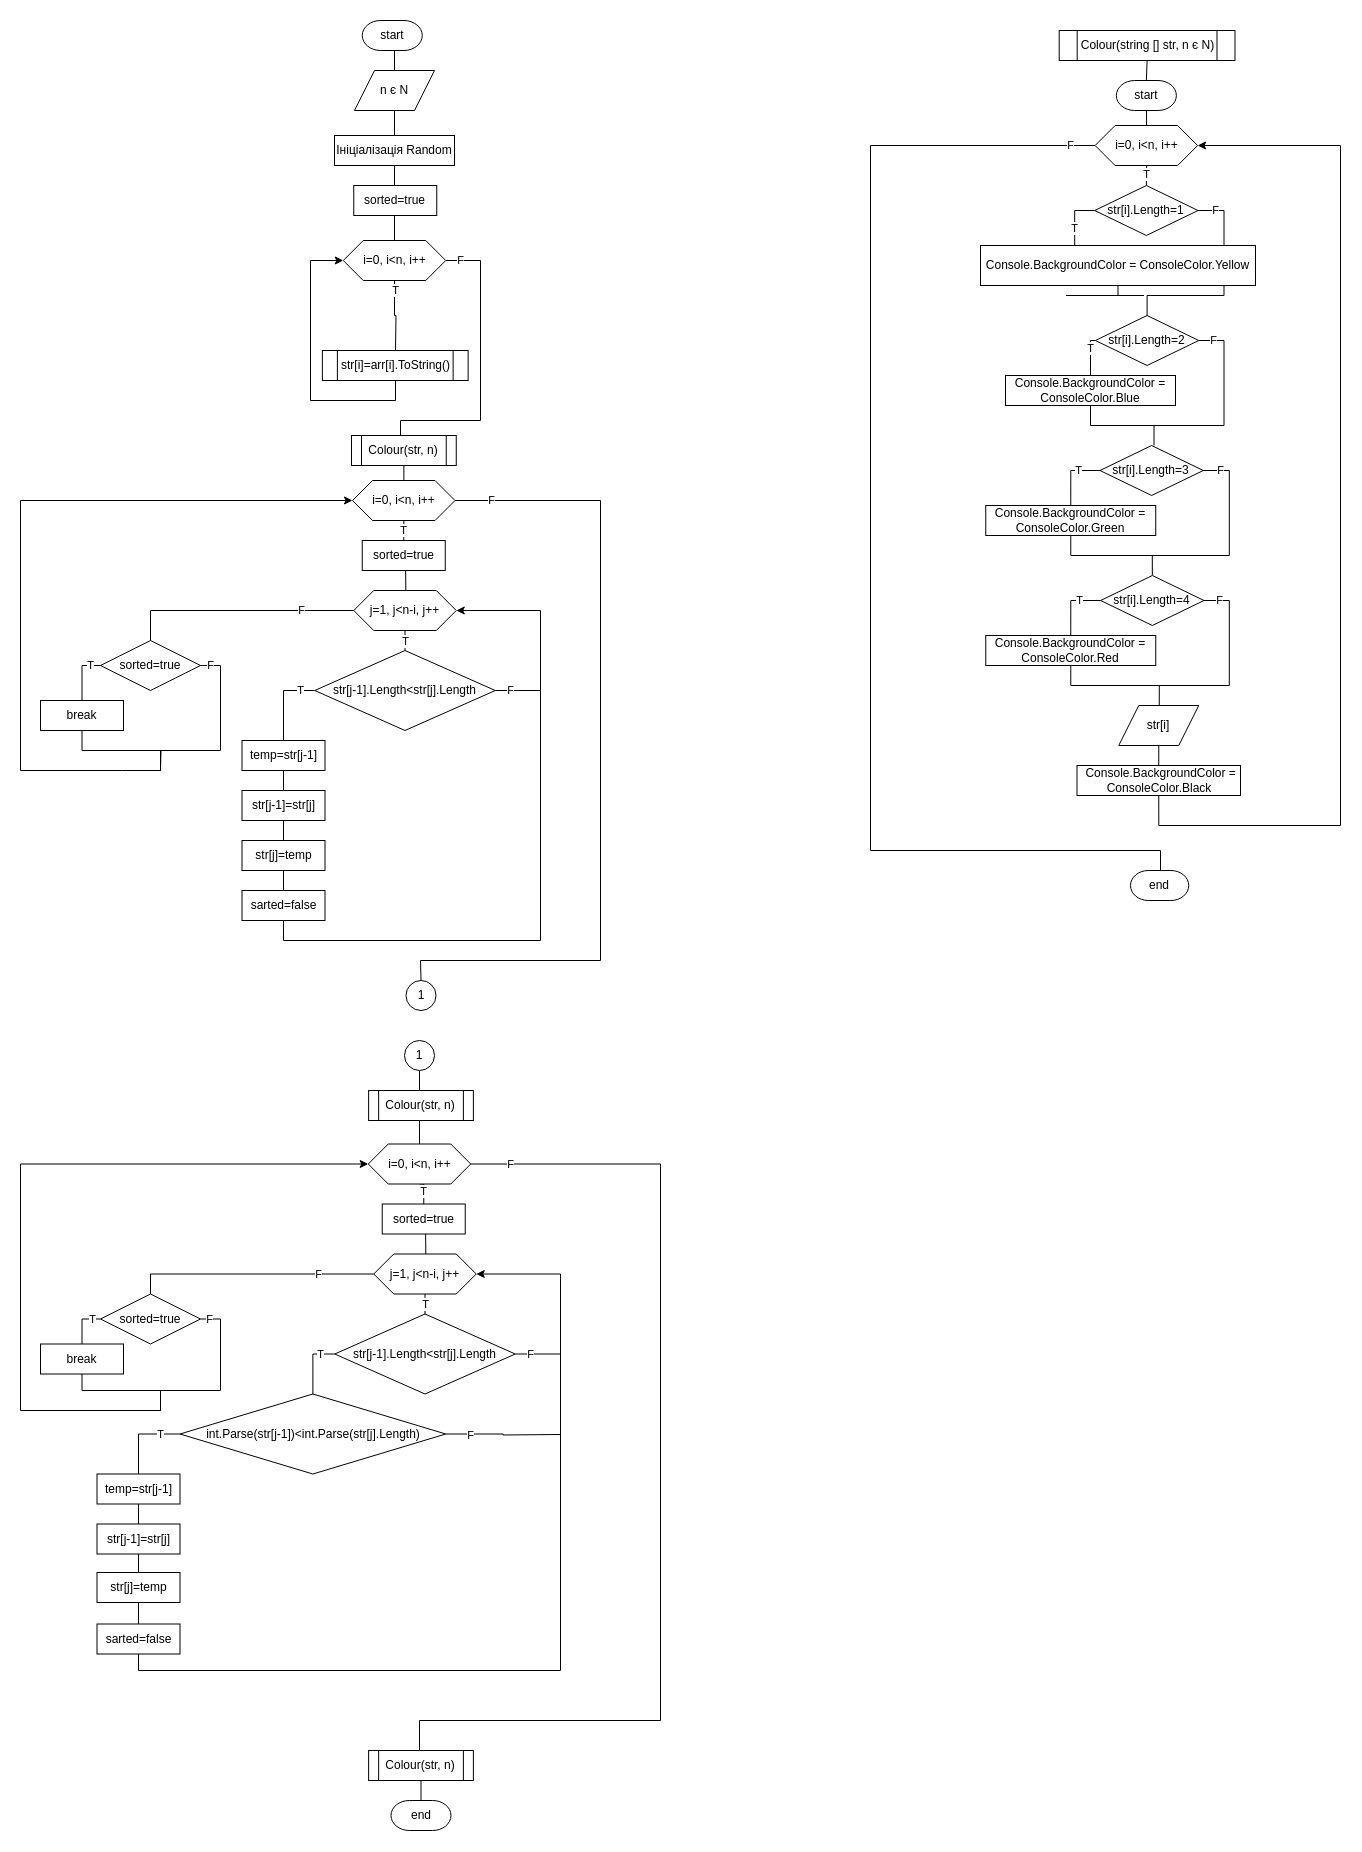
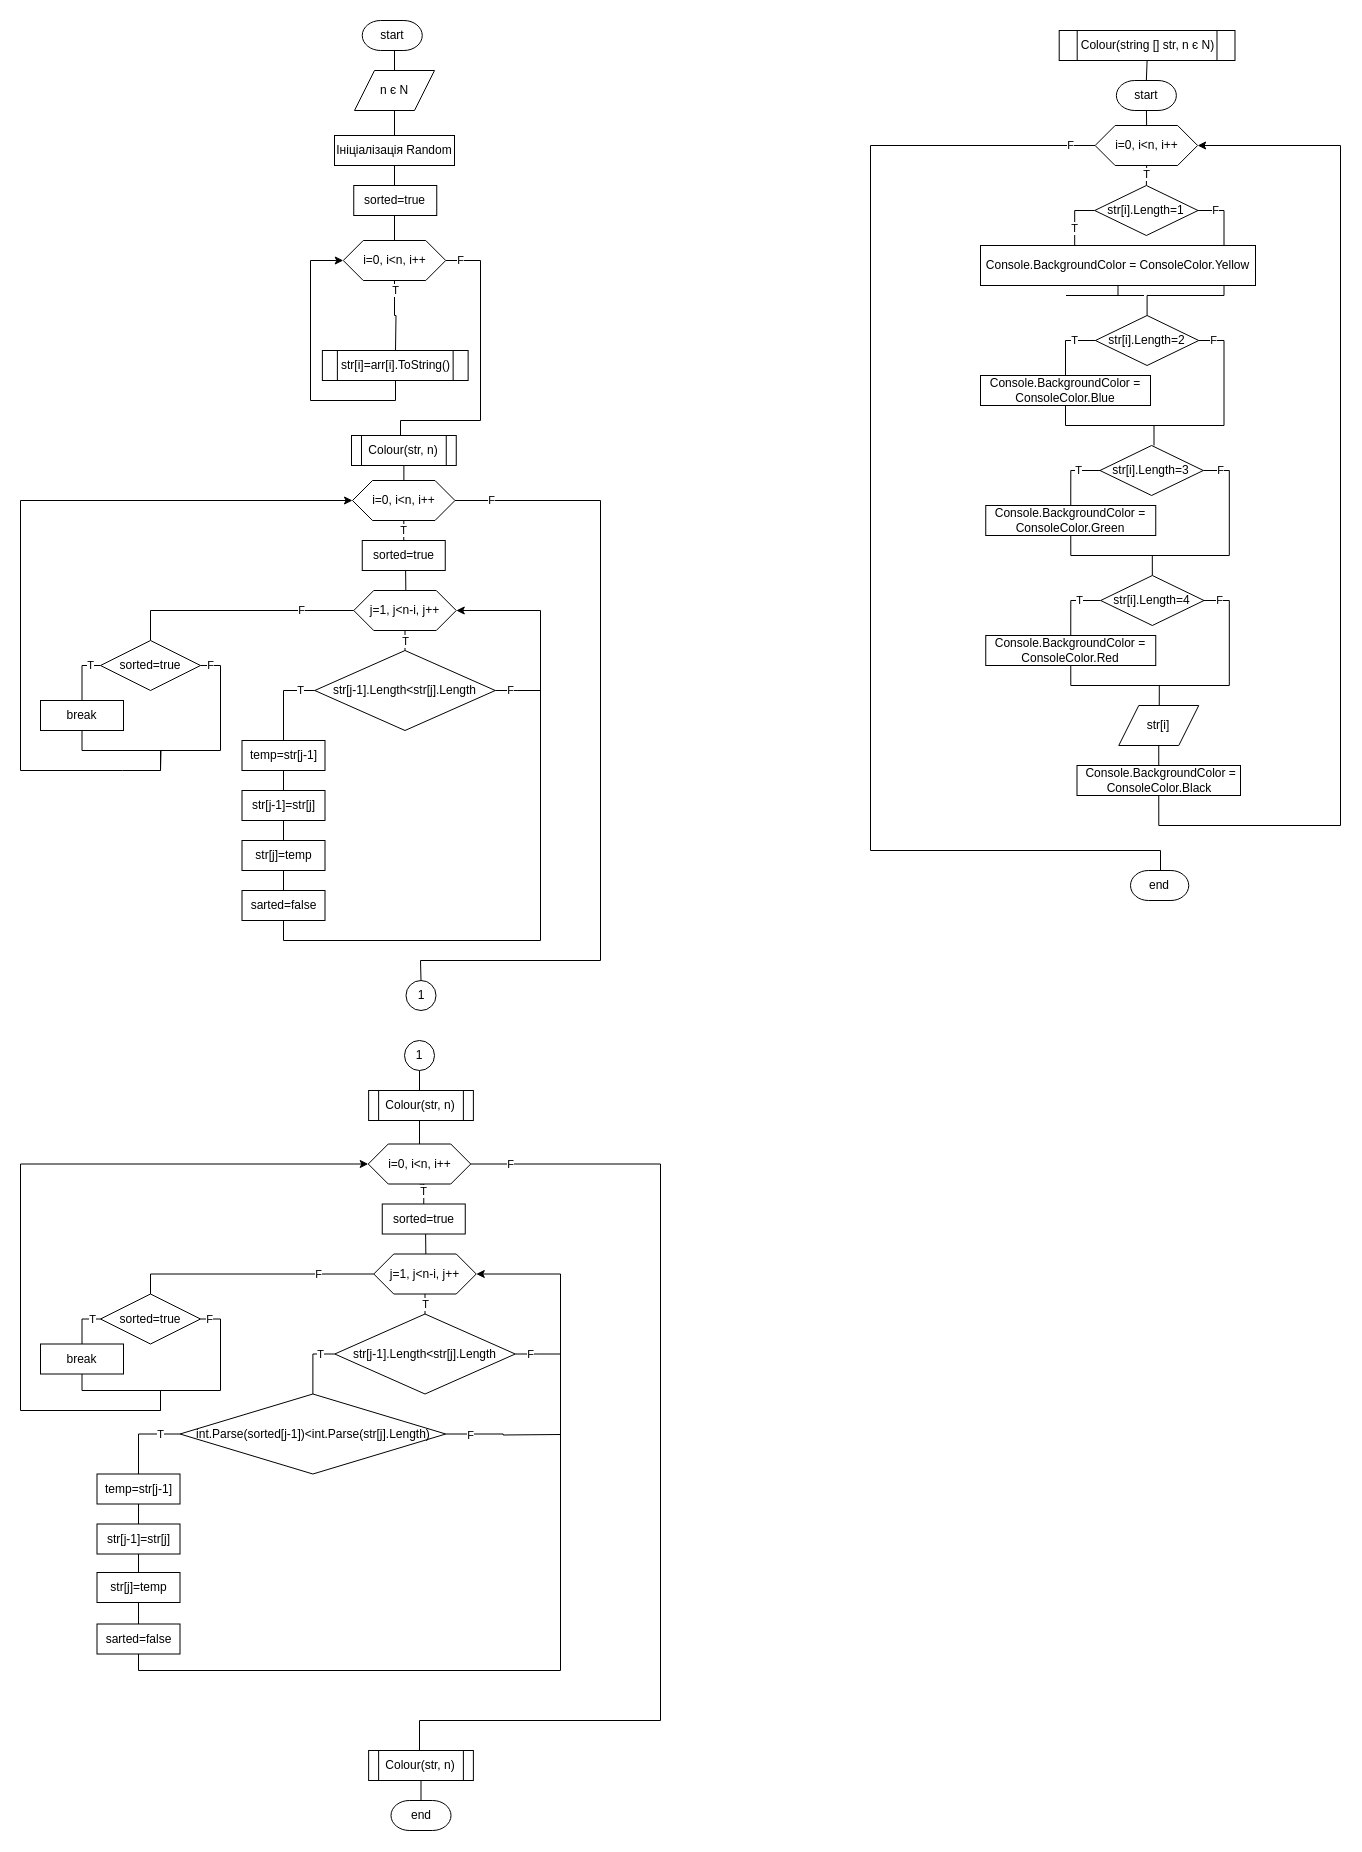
node "Console.BackgroundColor = ConsoleColor.Blue": moved (1091, 391) -> (1066, 391)
node "int.Parse(str[j-1])<int.Parse(str[j].Length)": label "int.Parse(str[j-1])<int.Parse(str[j].Length)" -> "int.Parse(sorted[j-1])<int.Parse(str[j].Length)"
